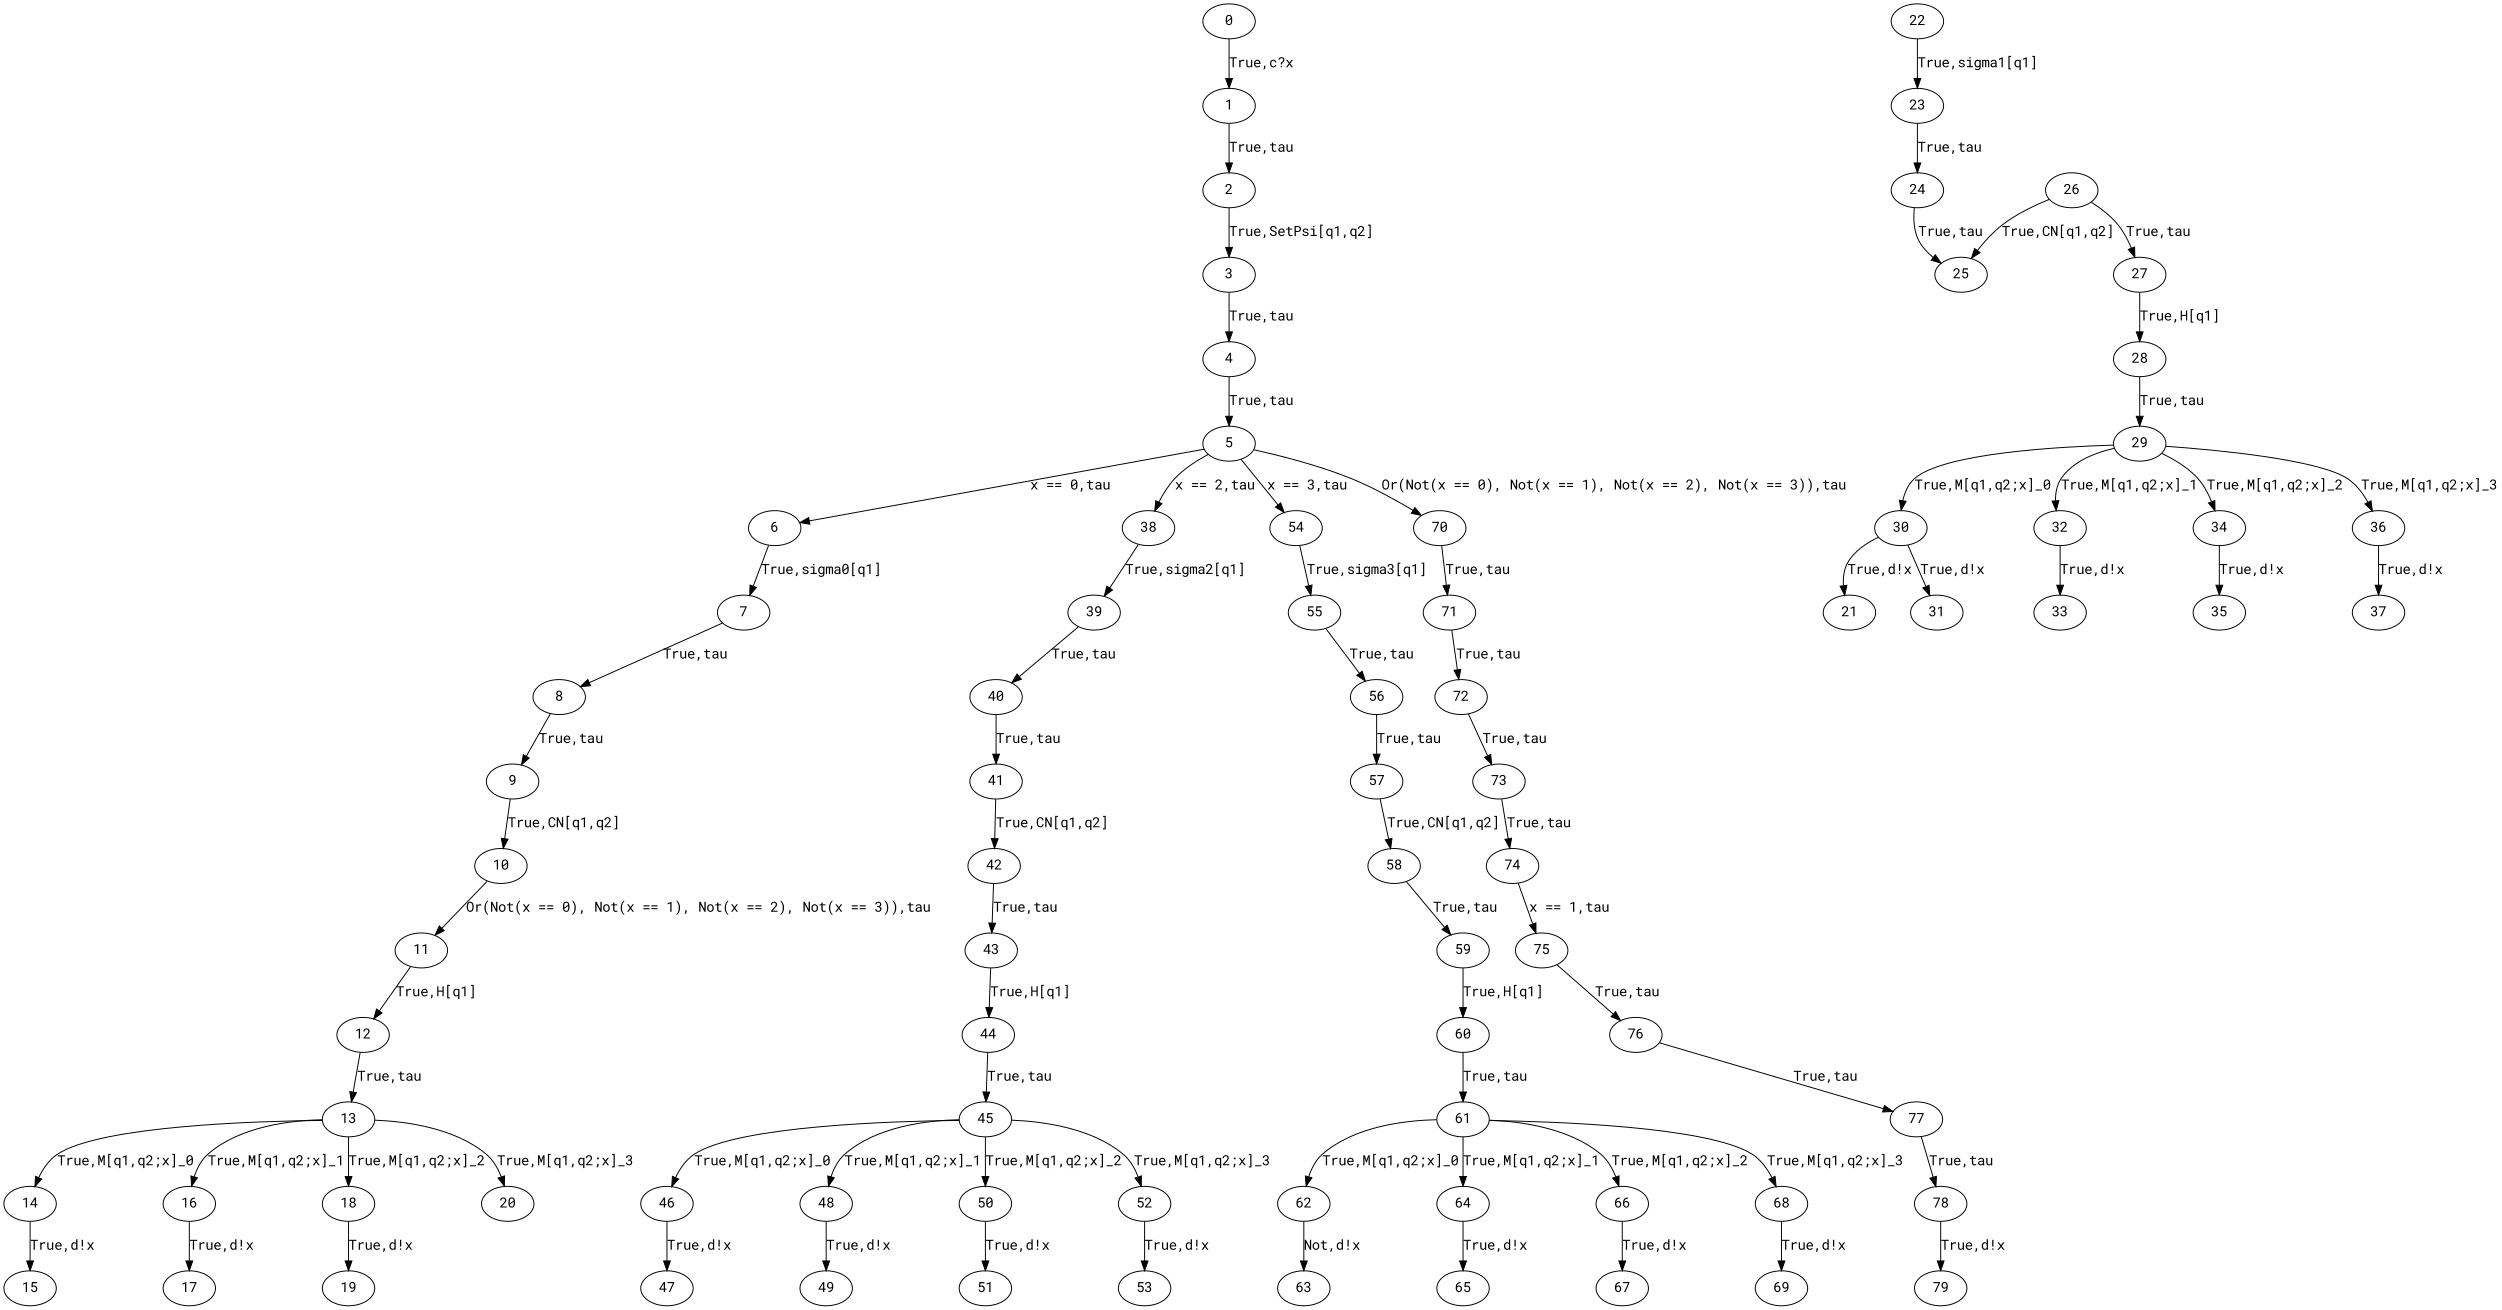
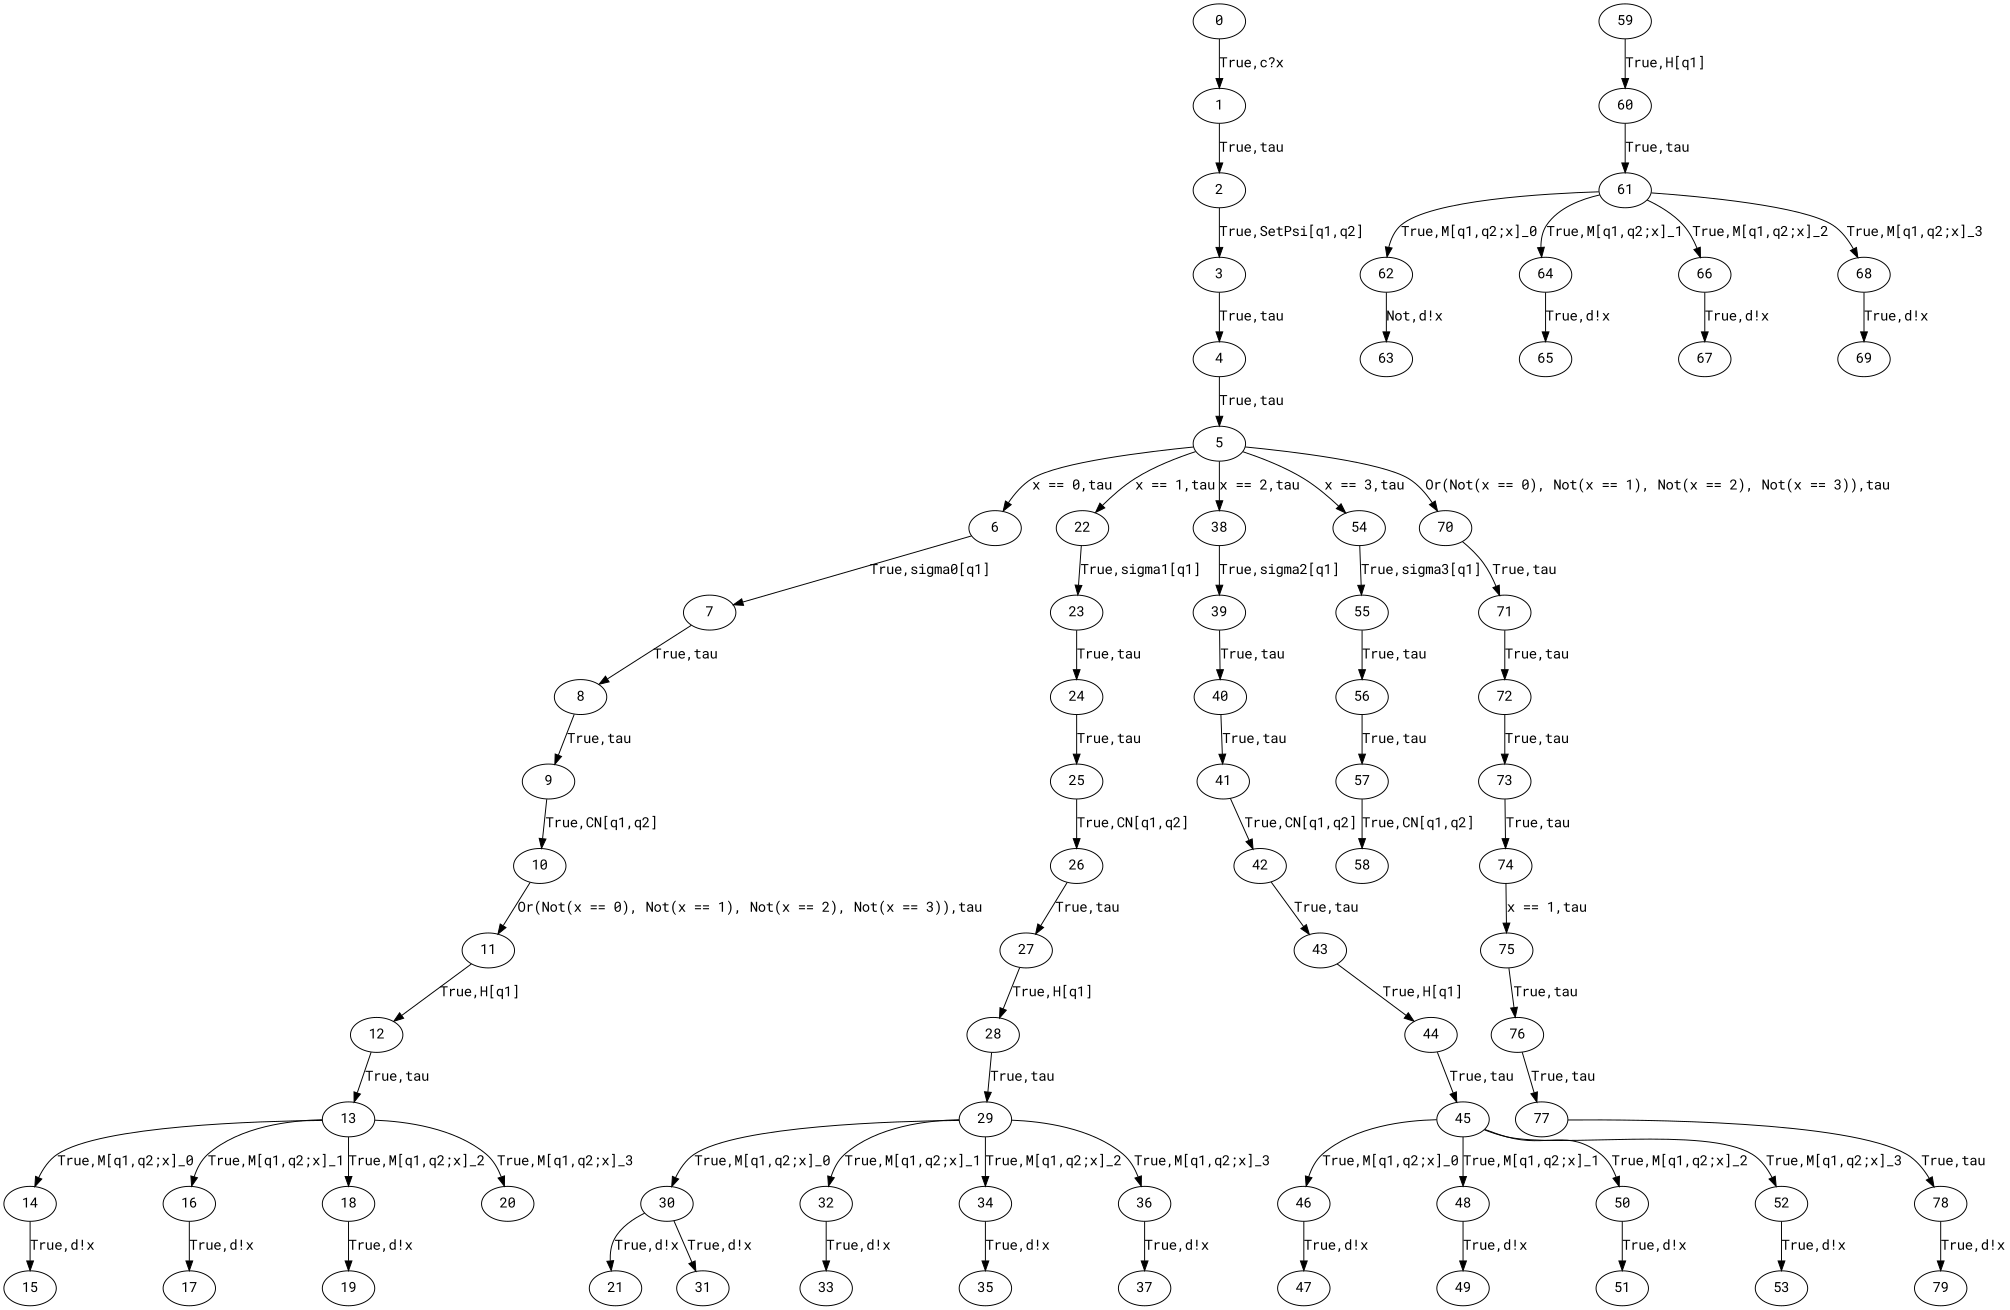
edge "26" -> "25": reversed
edge "5" -> "22": added, label "x == 1,tau"
edge "58" -> "59": removed, label "True,tau"
